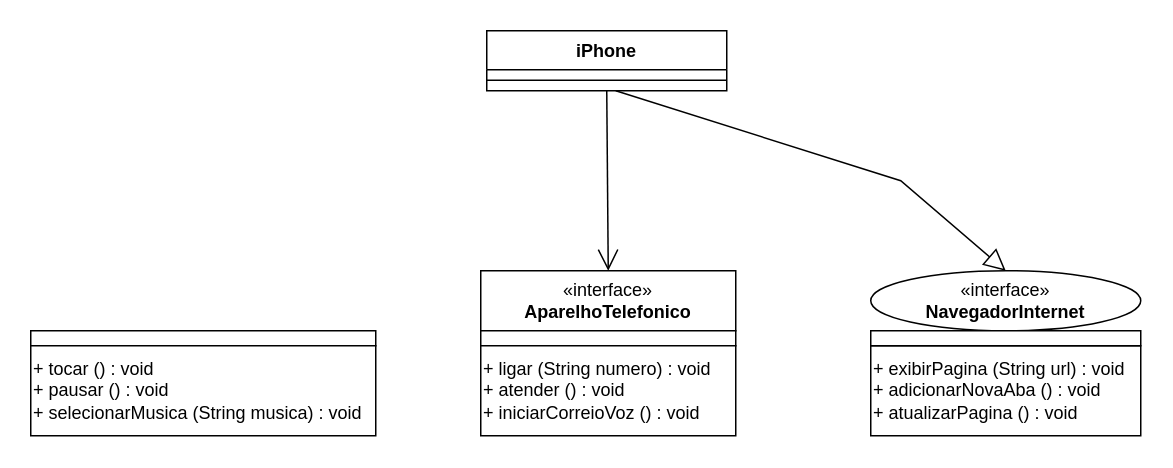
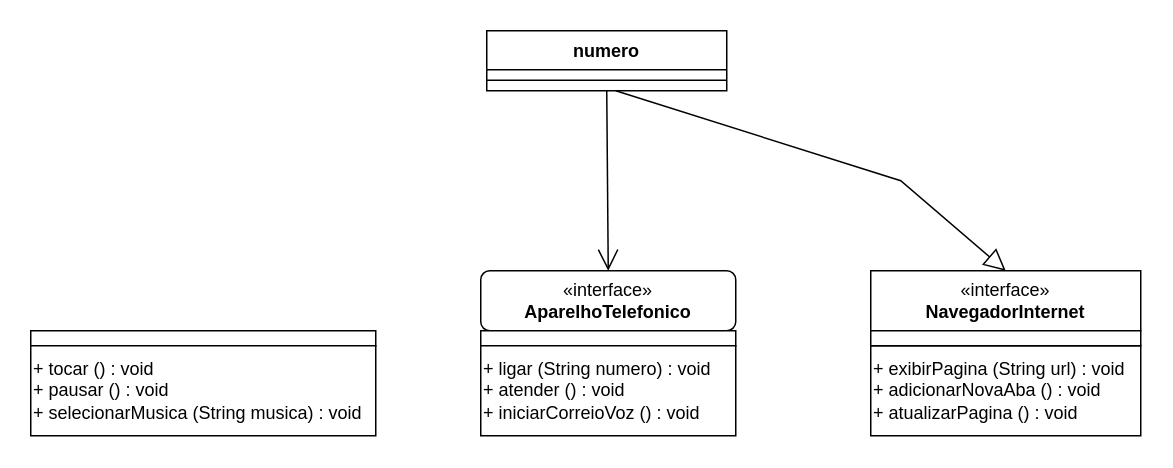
node "iPhone": label "iPhone" -> "numero"
node "«interface» AparelhoTelefonico": shape rectangle -> rounded rectangle
node "«interface» NavegadorInternet": shape ellipse -> rectangle
